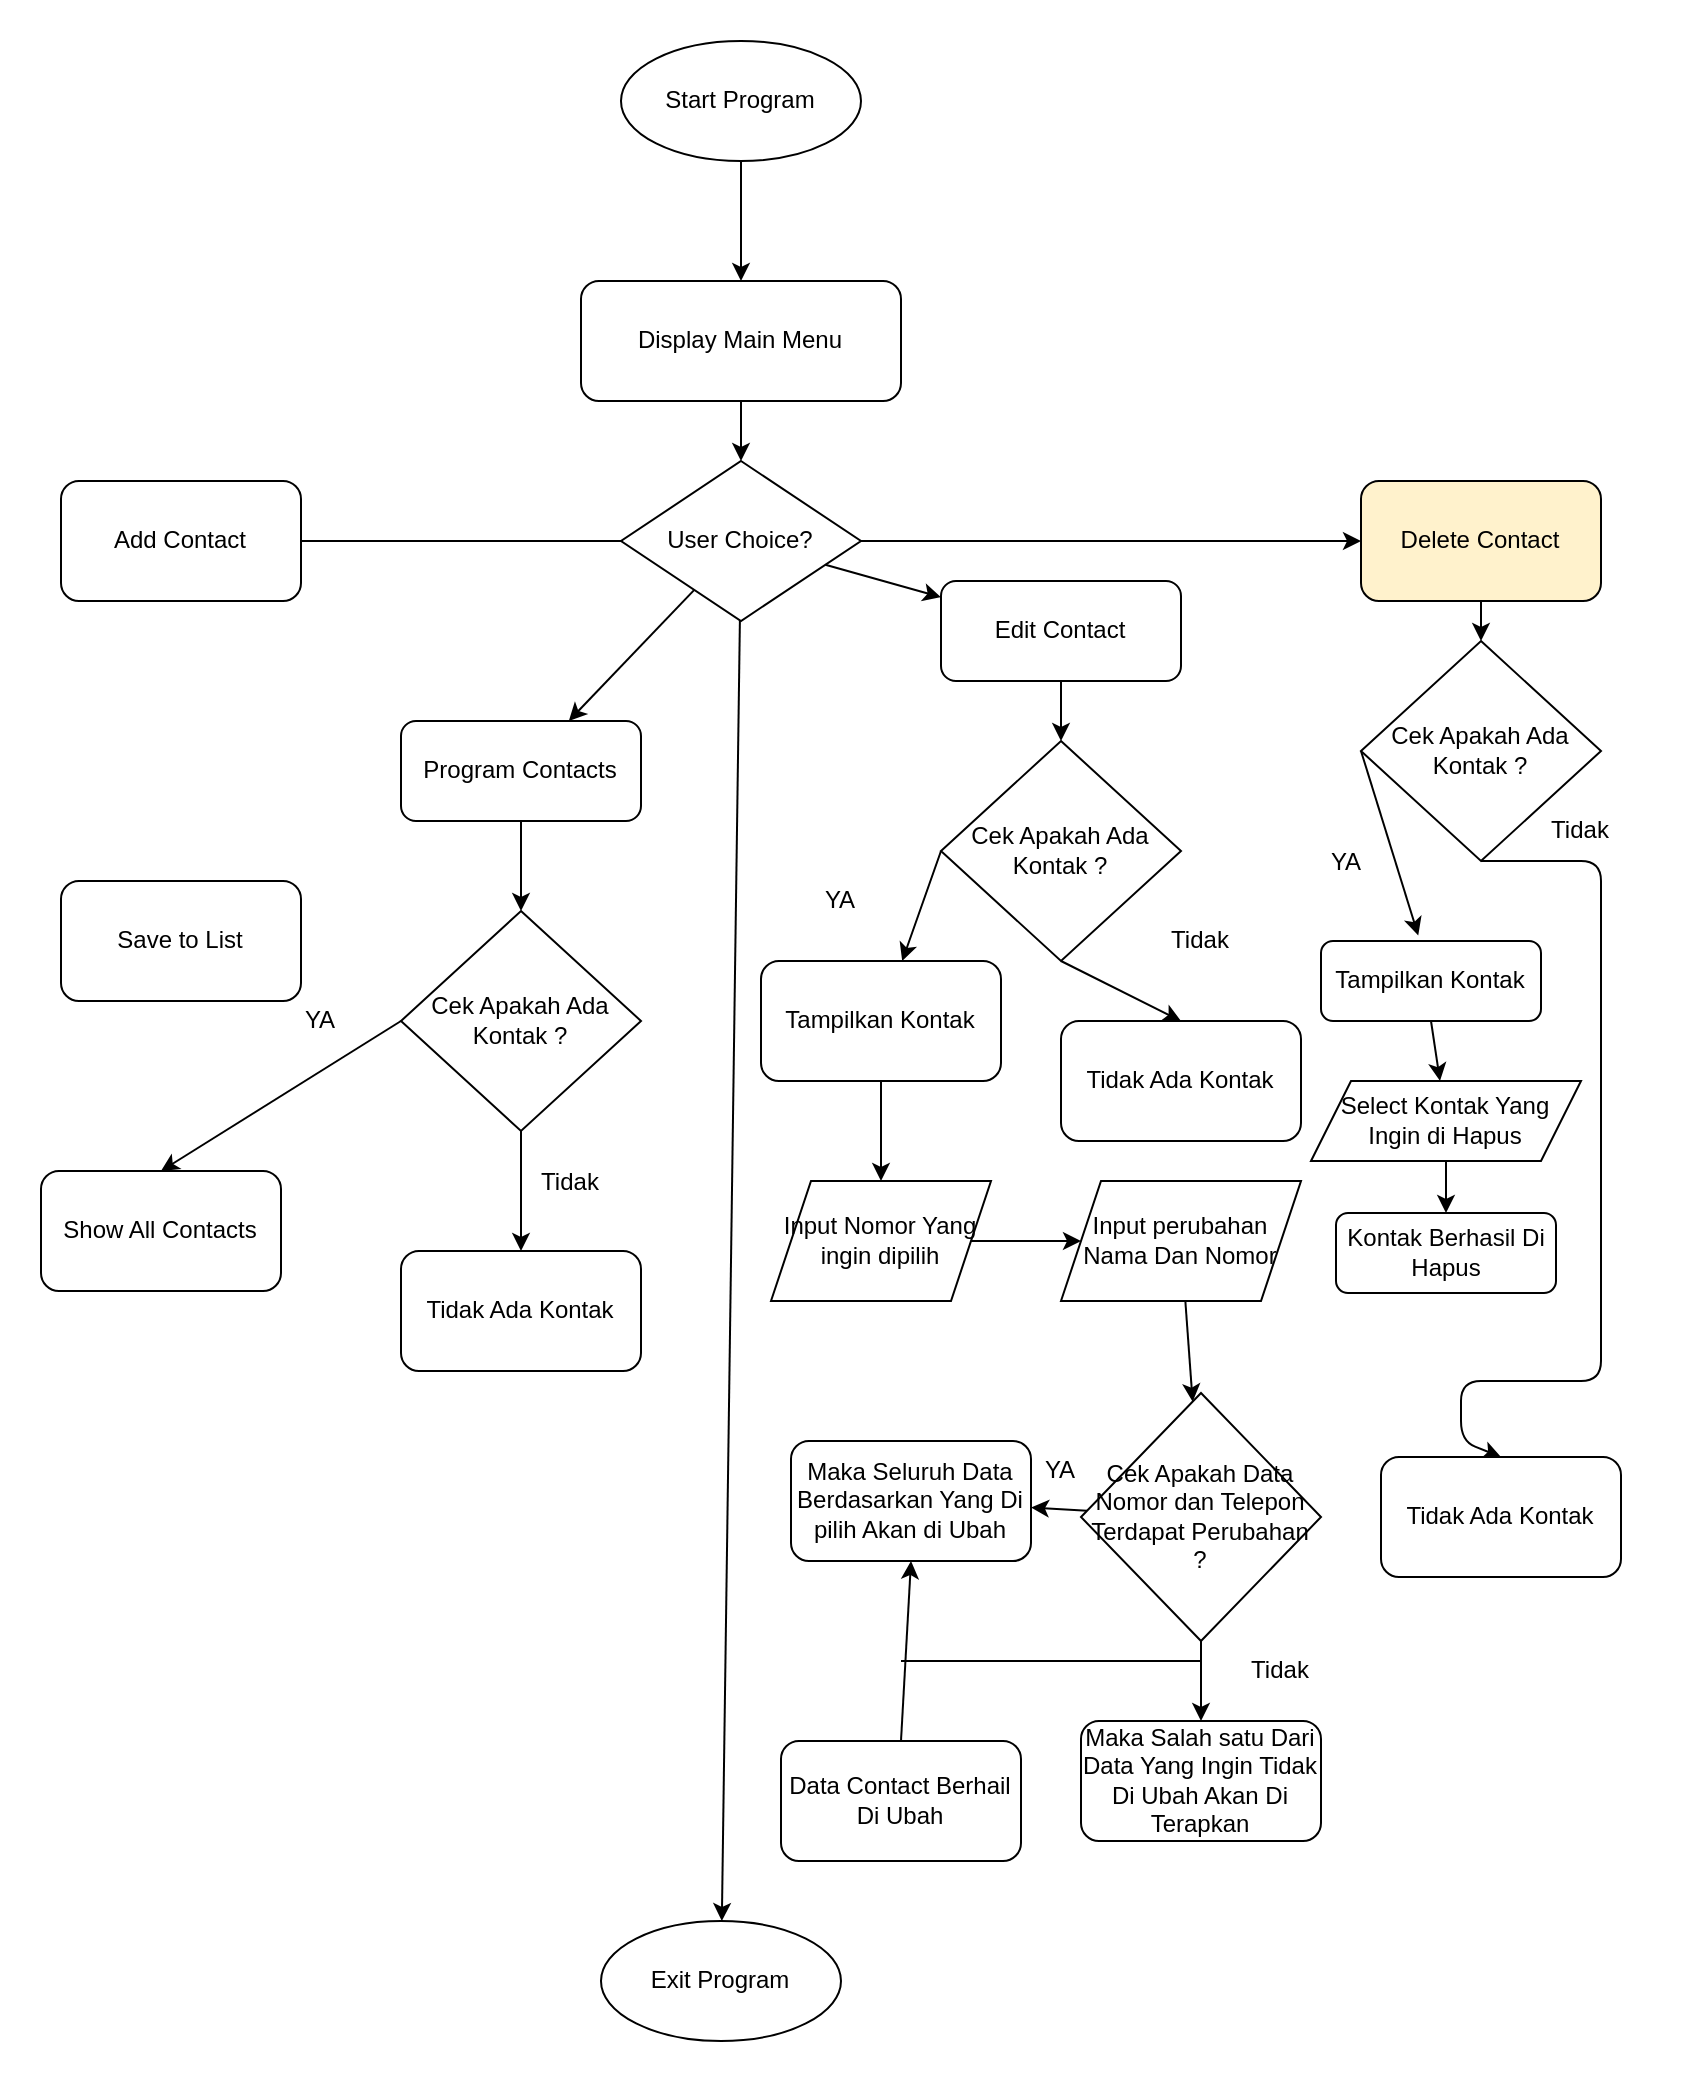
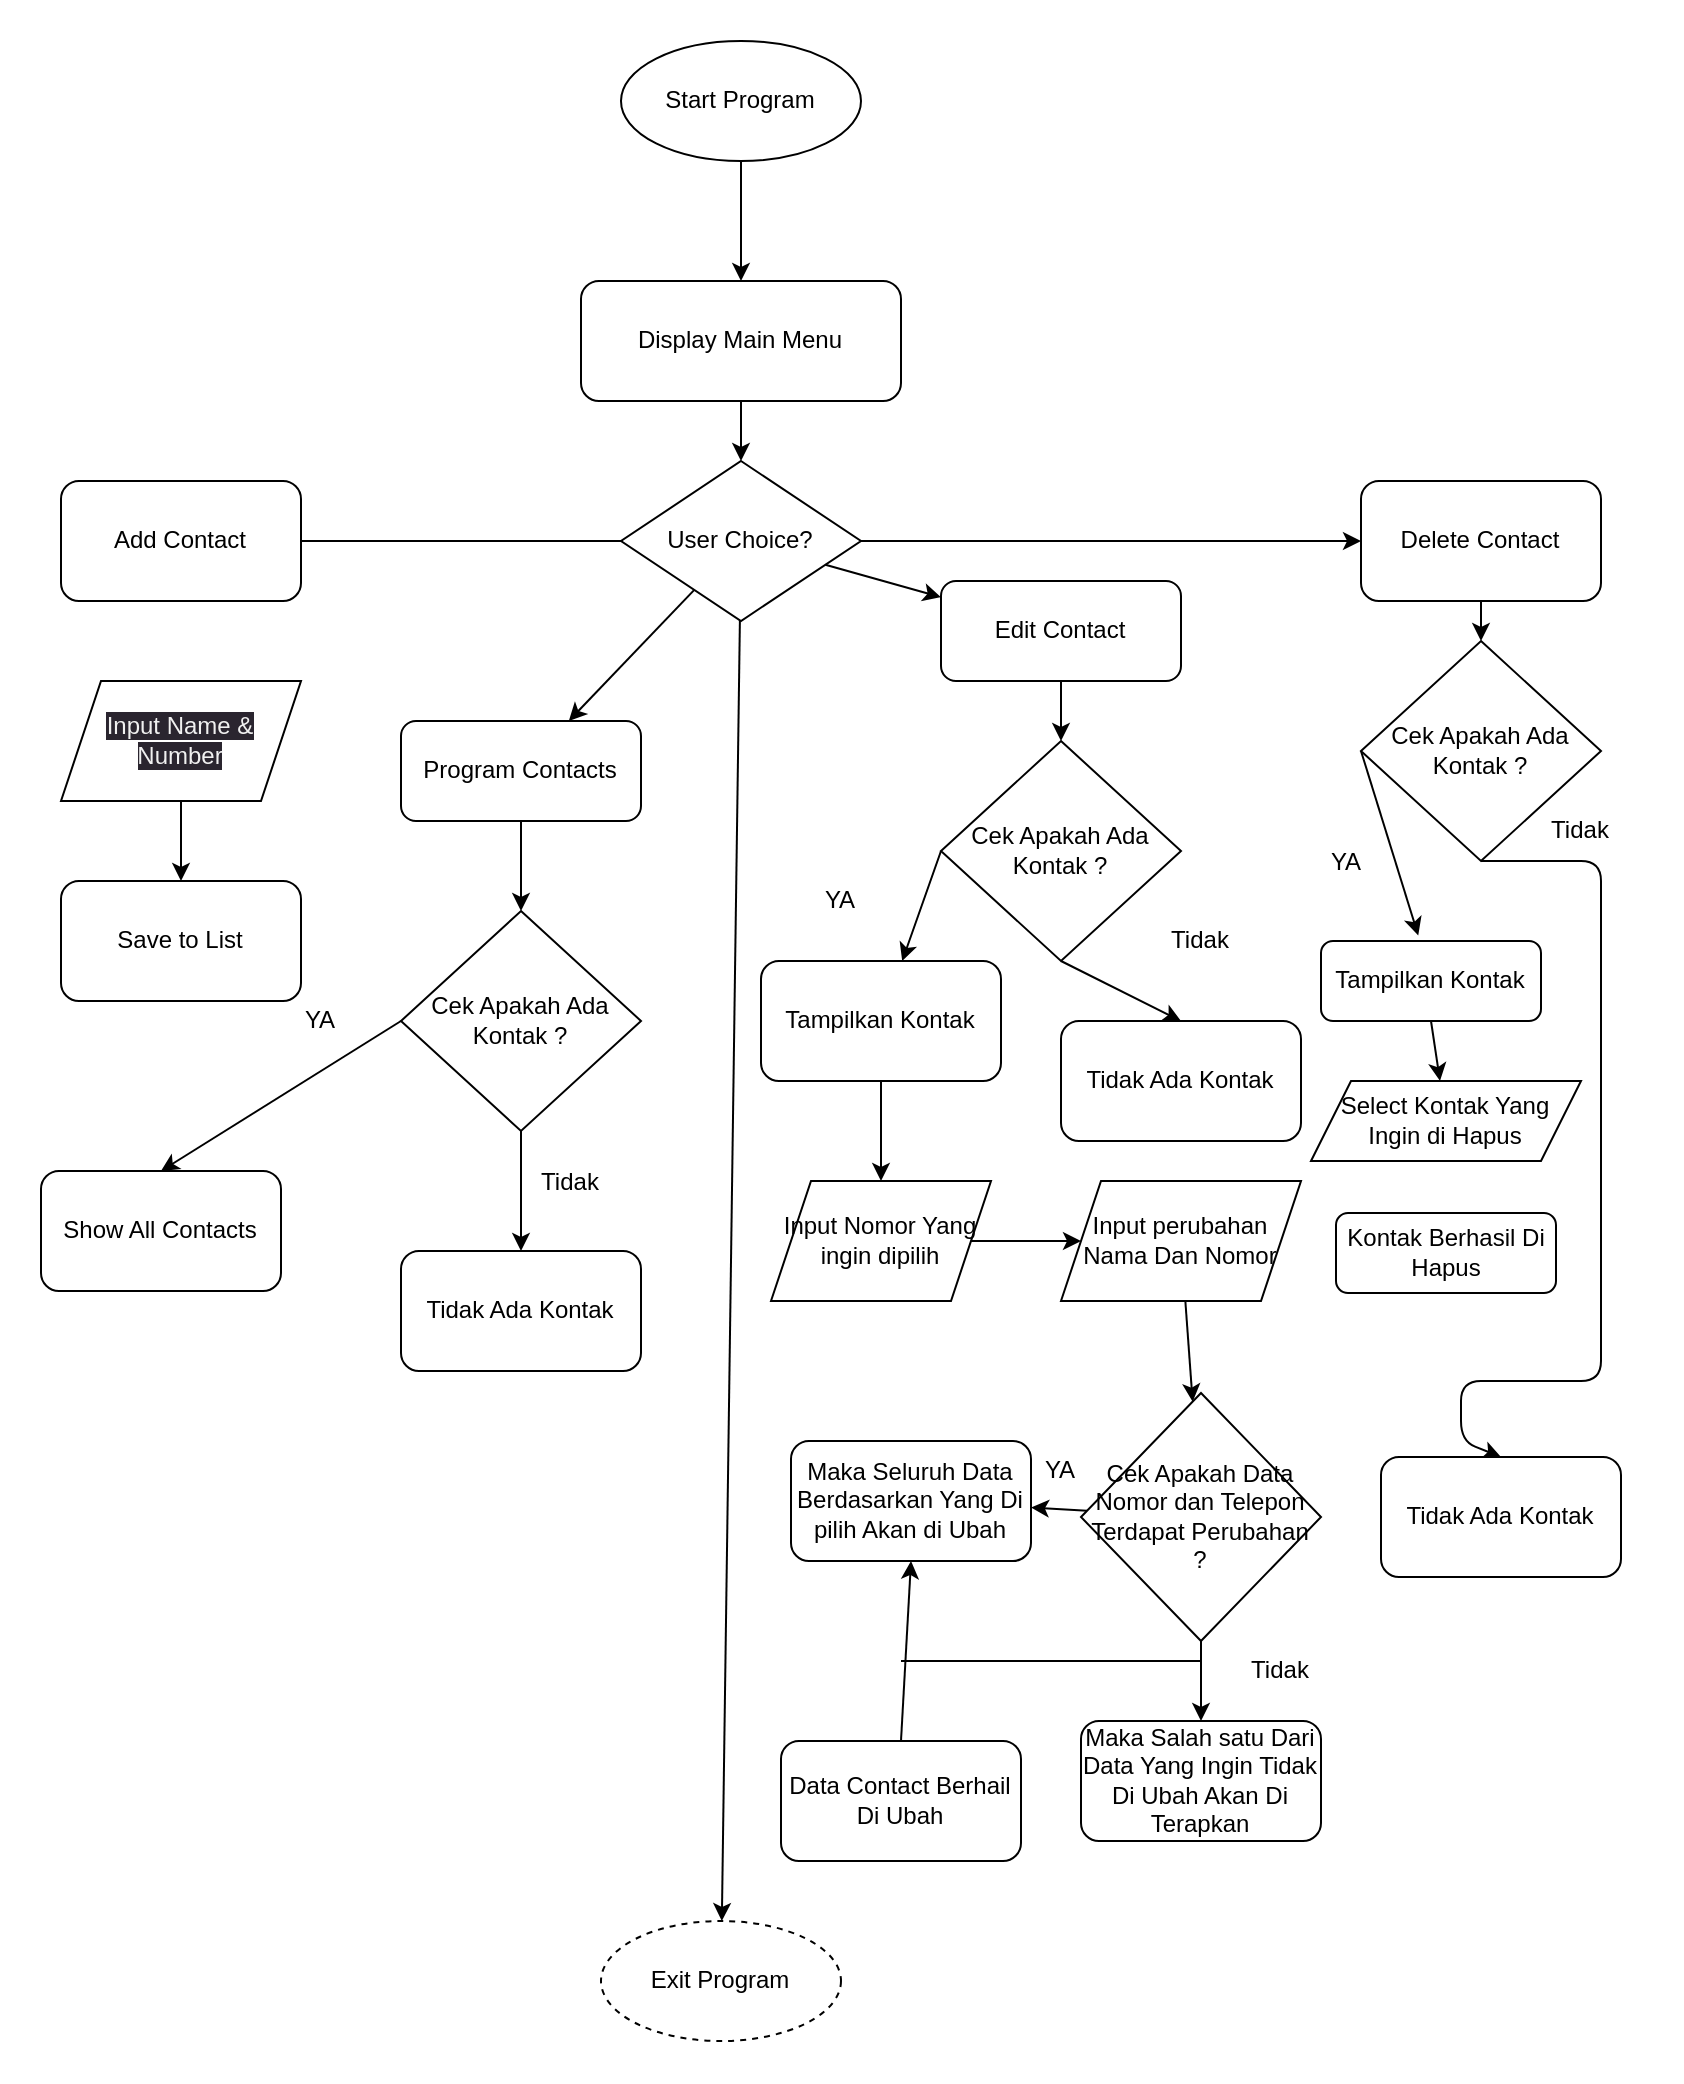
node "Delete Contact": fillcolor #fff2cc -> #ffffff
node "Input Name & Number": added
edge "Input Name & Number" -> "Save to List": added
edge "Select Kontak Yang Ingin di Hapus" -> "Kontak Berhasil Di Hapus": removed
node "Exit Program": style solid -> dashed
